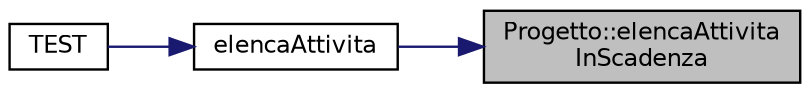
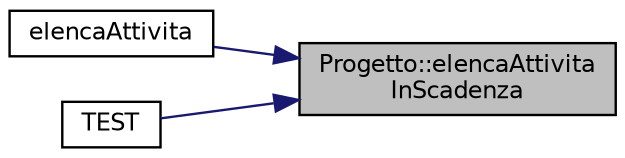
edge "TEST" -> "elencaAttivita": now "TEST" -> "Progetto::elencaAttivita InScadenza"
